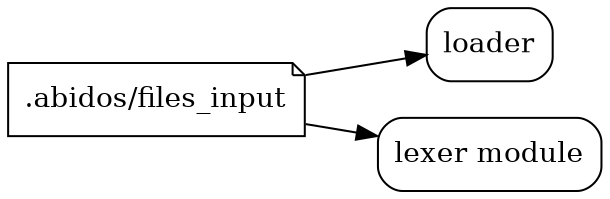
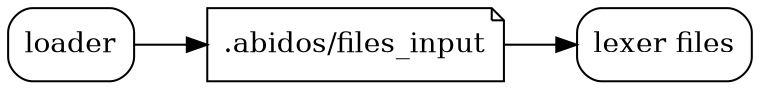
edge ".abidos/files_input" -> "loader": reversed
node "lexer module": label "lexer module" -> "lexer files"
